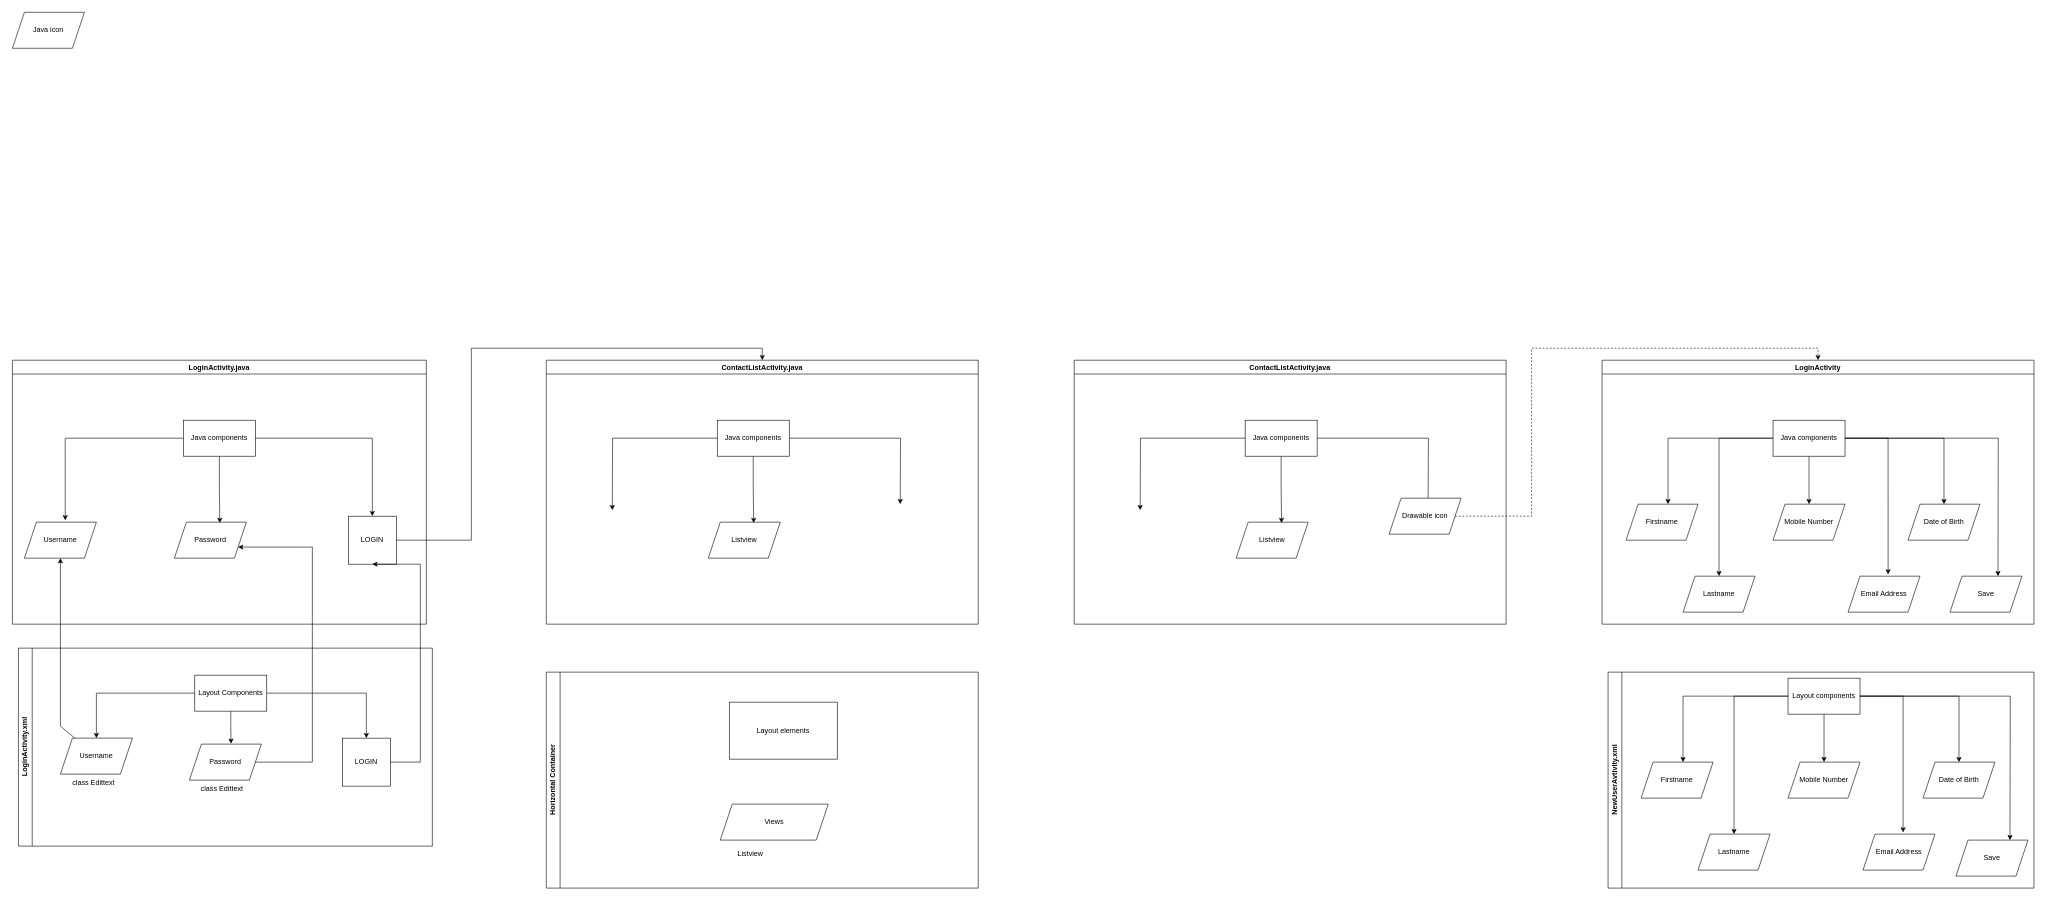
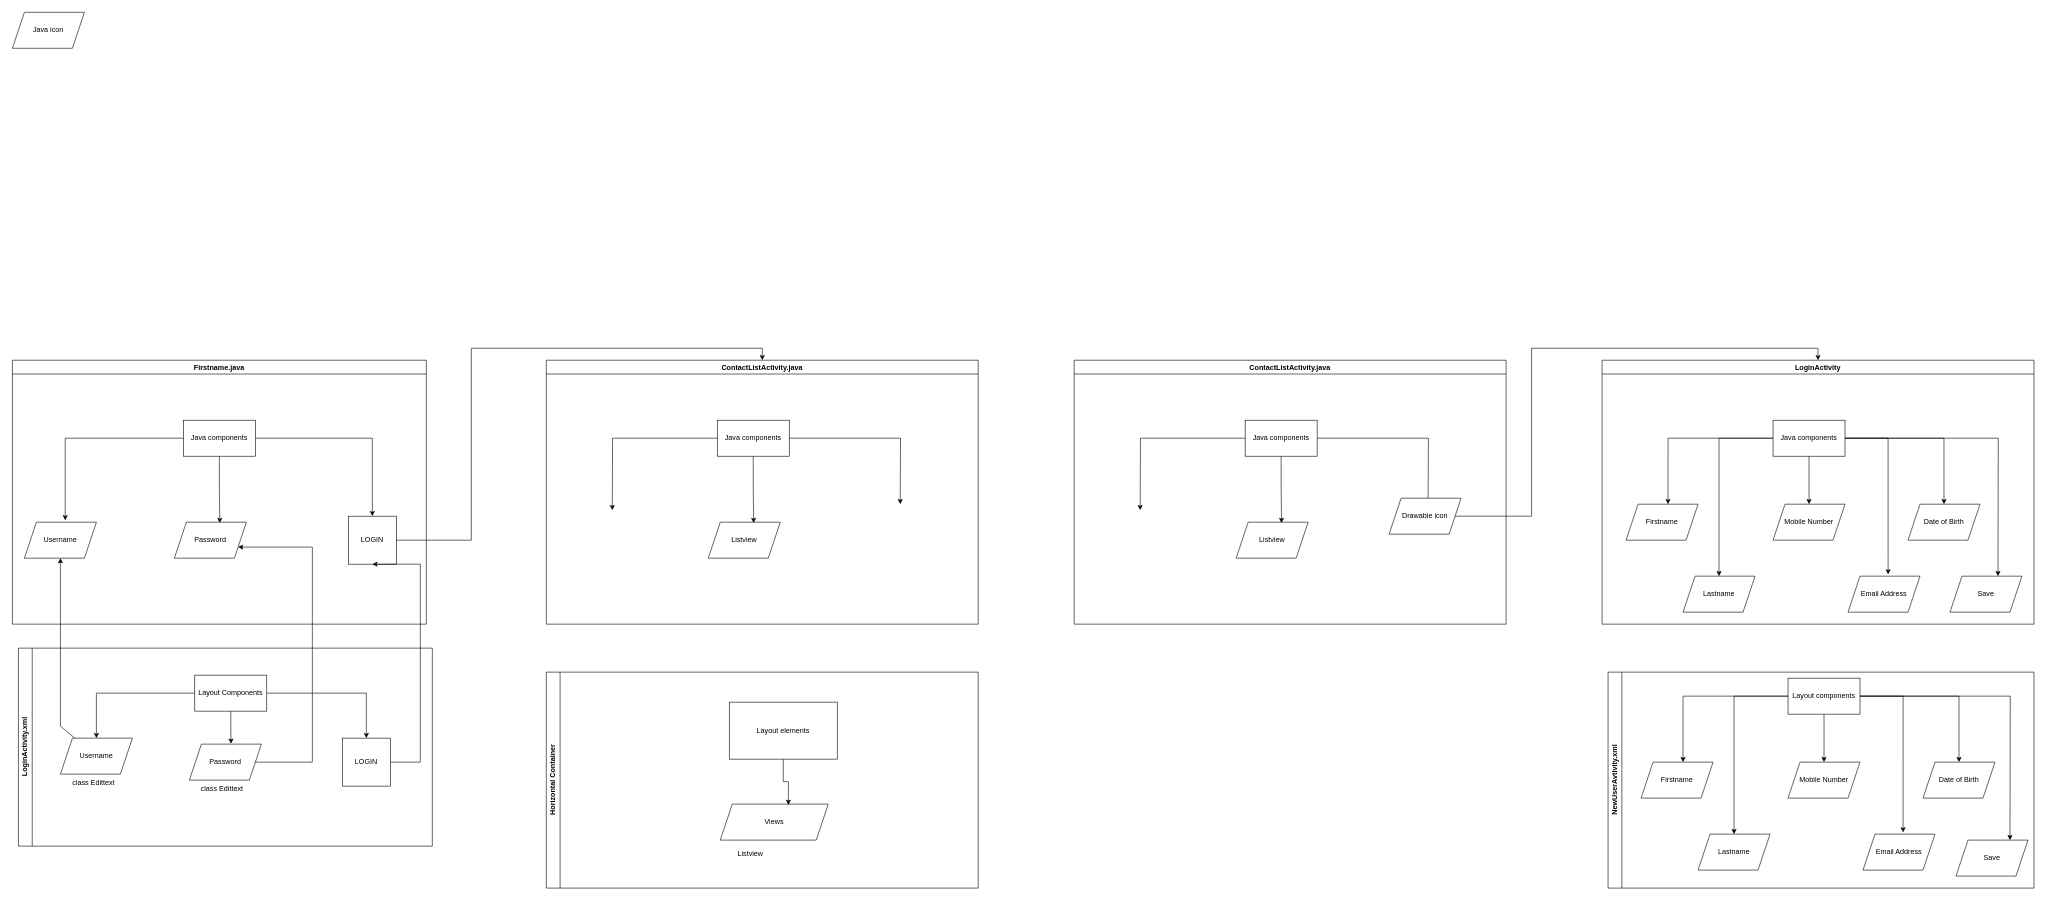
edge "Drawable icon" -> "LoginActivity": style dashed -> solid
node "LoginActivity.java": label "LoginActivity.java" -> "Firstname.java"
edge "Layout elements" -> "Views": added
